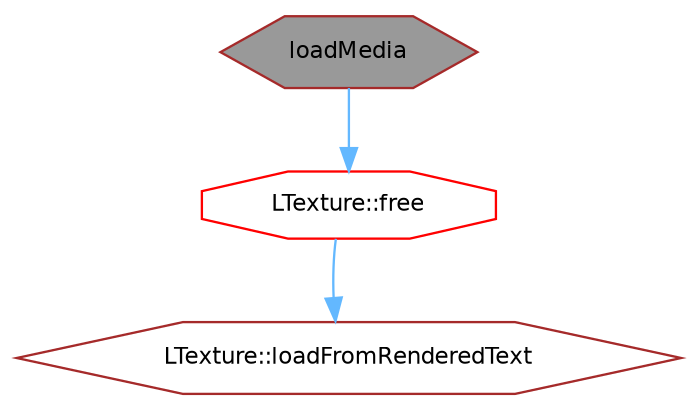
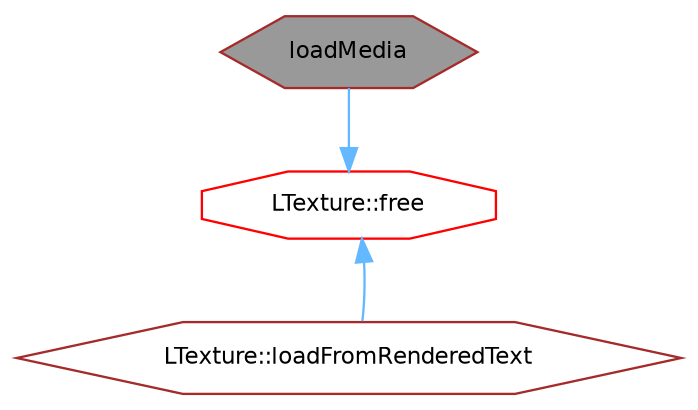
edge "LTexture::free" -> "LTexture::loadFromRenderedText": reversed
